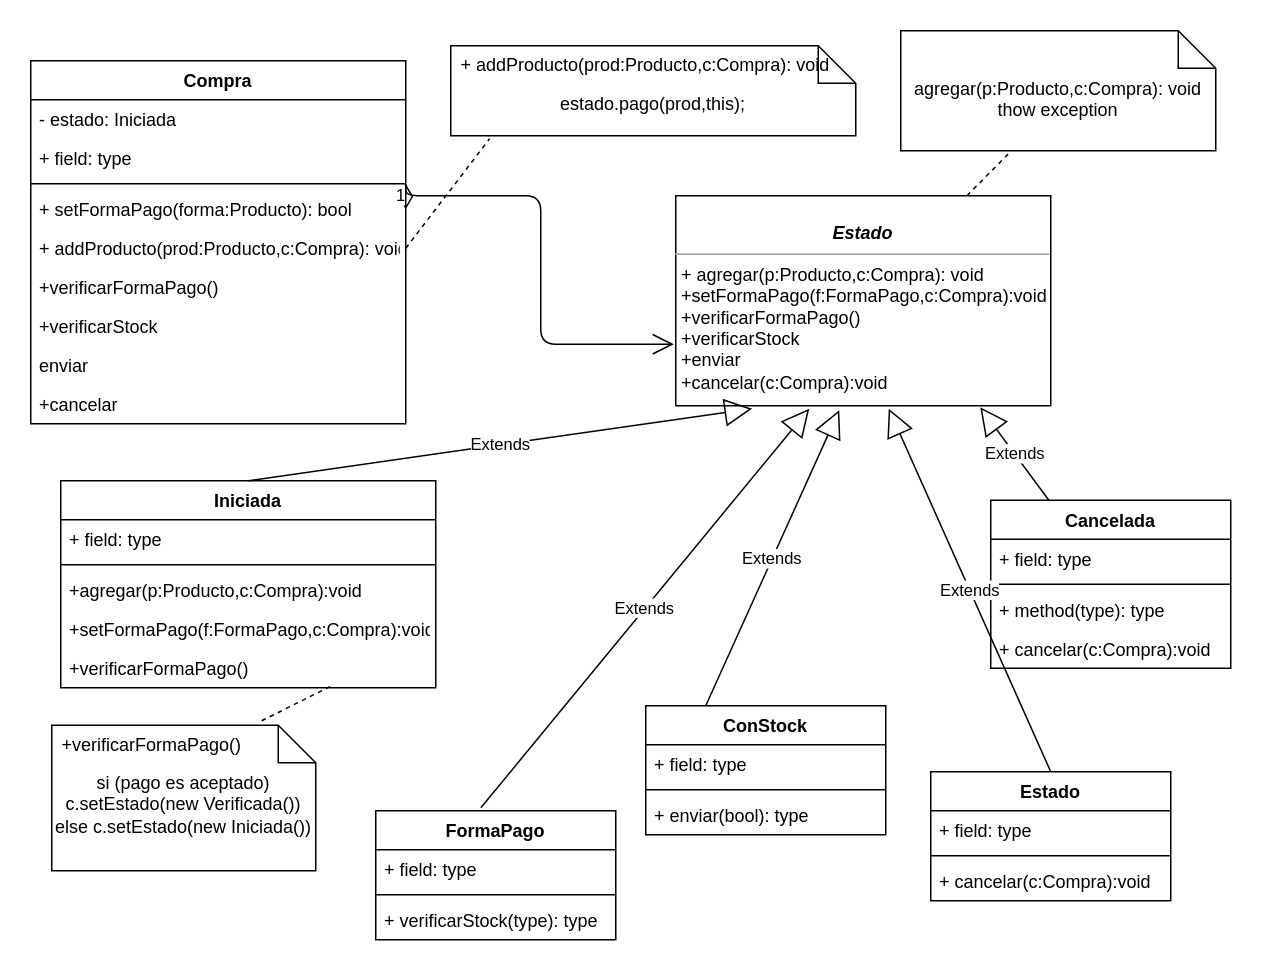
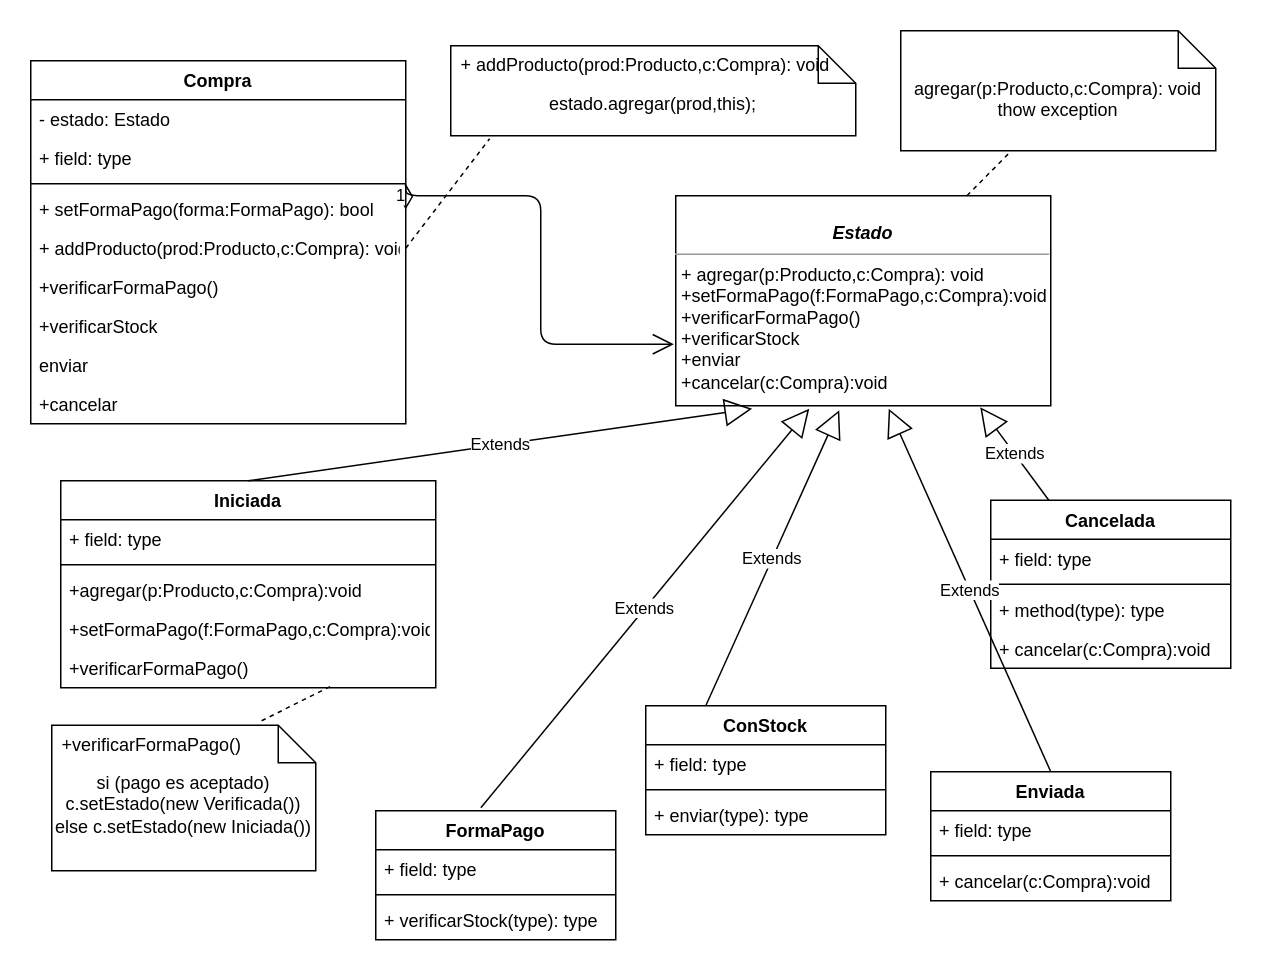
node "estado.pago(prod,this);": label "estado.pago(prod,this);" -> "estado.agregar(prod,this);"
node "- estado: Iniciada": label "- estado: Iniciada" -> "- estado: Estado"
node "+ setFormaPago(forma:Producto): bool": label "+ setFormaPago(forma:Producto): bool" -> "+ setFormaPago(forma:FormaPago): bool"
node "Estado": label "Estado" -> "Enviada"
node "+ enviar(bool): type": label "+ enviar(bool): type" -> "+ enviar(type): type"
